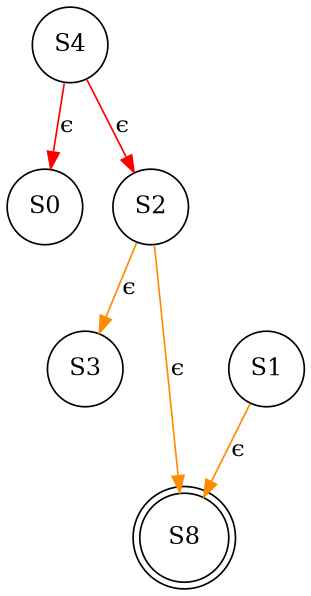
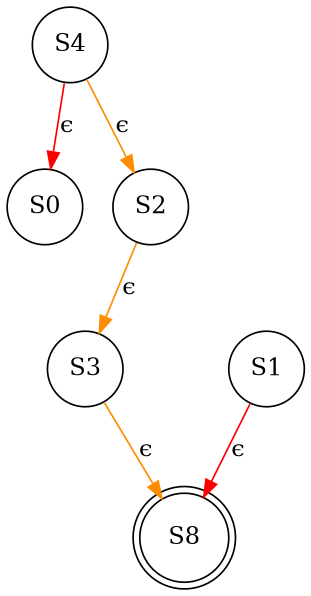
edge "S4" -> "S2": color red -> darkorange
edge "S2" -> "S8": now "S3" -> "S8"
edge "S1" -> "S8": color darkorange -> red
